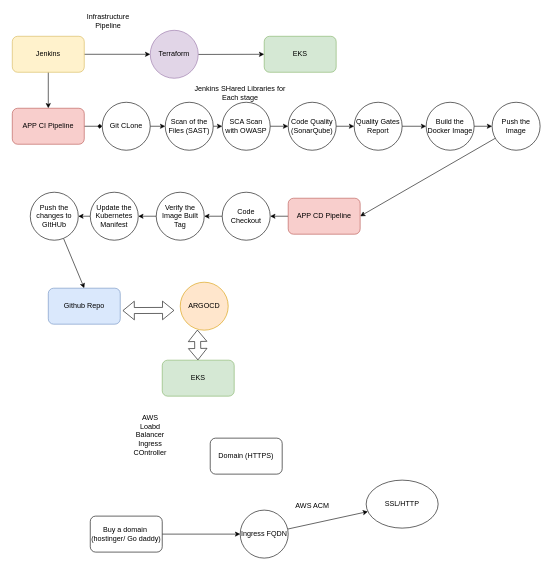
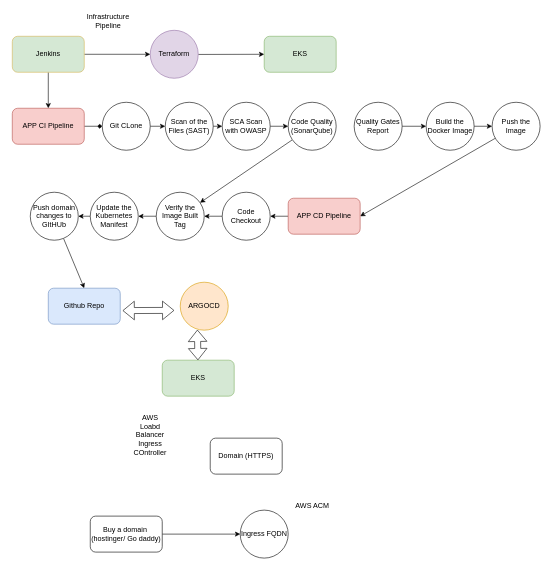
node "Jenkins": fillcolor #fff2cc -> #d5e8d4
node "Jenkins SHared Libraries for Each stage": removed
edge "Code Quality (SonarQube)" -> "Quality Gates Report": now "Code Quality (SonarQube)" -> "Verify the Image Built Tag"
node "Push the changes to GItHUb": label "Push the changes to GItHUb" -> "Push domain changes to GItHUb"
node "SSL/HTTP": removed
edge "Ingress FQDN" -> "SSL/HTTP": removed
